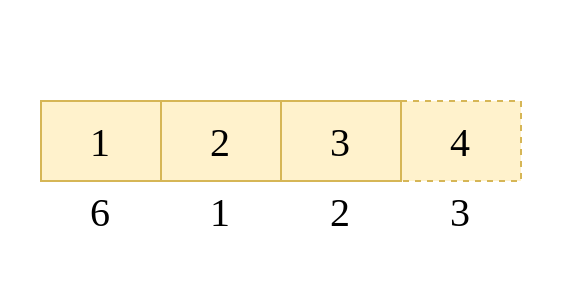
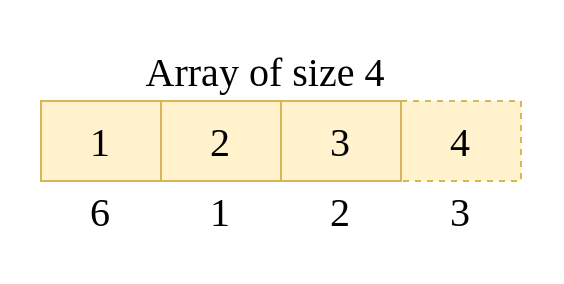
node "Array of size 4": added
